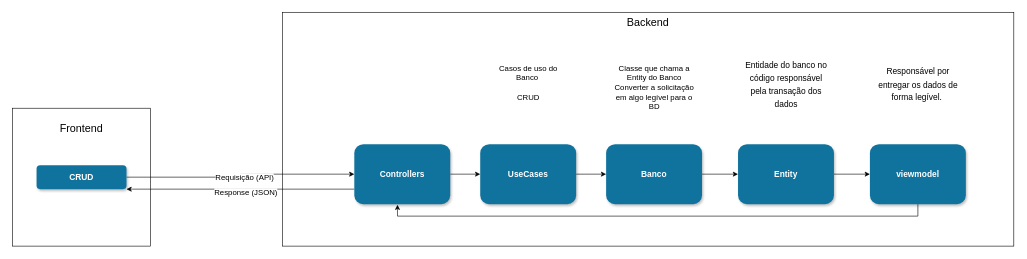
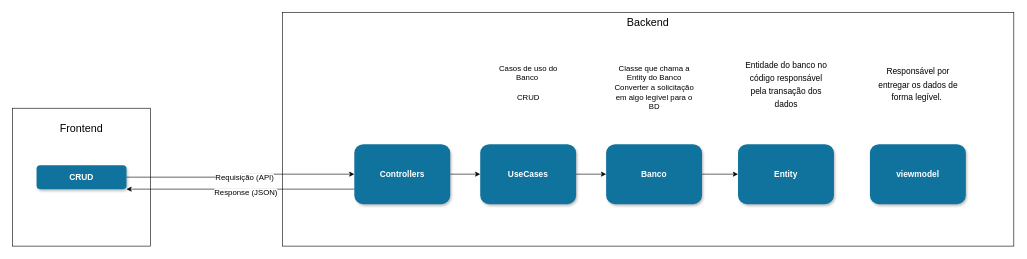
edge "Entity" -> "viewmodel": removed
edge "viewmodel" -> "Controllers": removed
